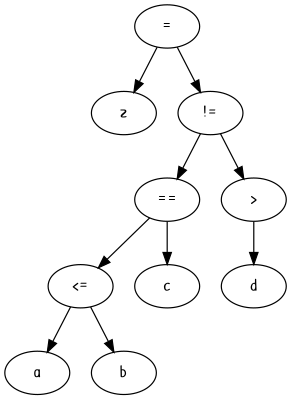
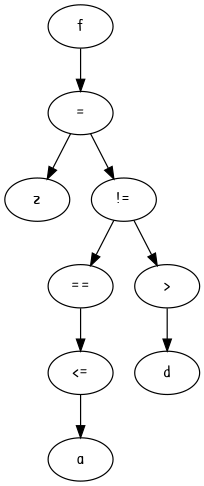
node "f": added
node "c": removed
node "b": removed
